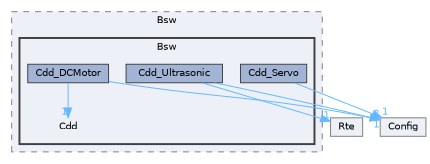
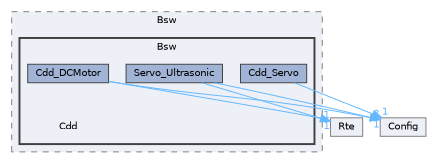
node "Cdd_Ultrasonic": label "Cdd_Ultrasonic" -> "Servo_Ultrasonic"
edge "Cdd_DCMotor" -> "Cdd": now "Cdd_DCMotor" -> "Rte"
